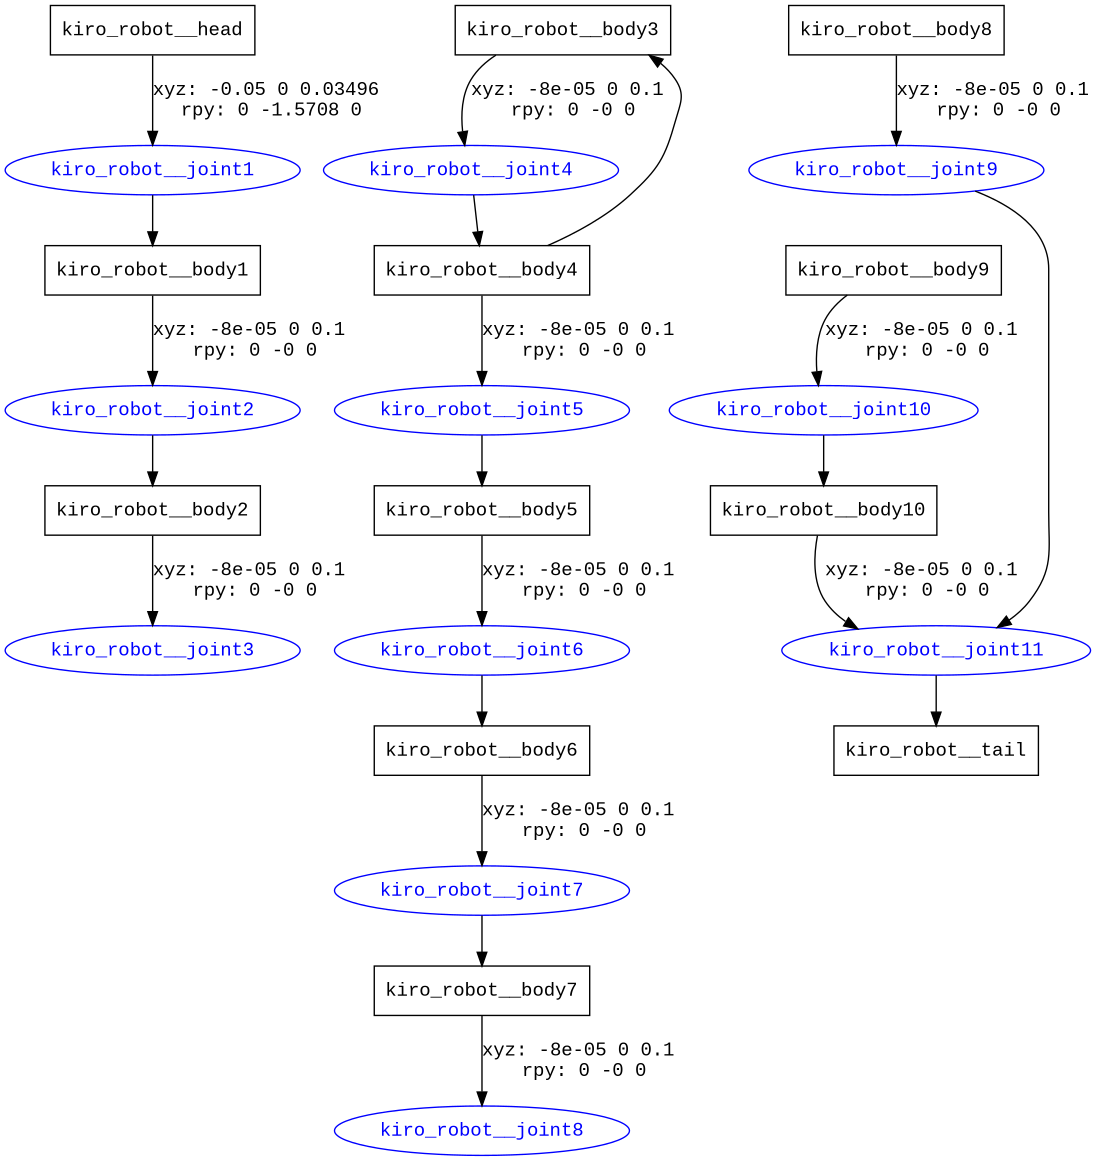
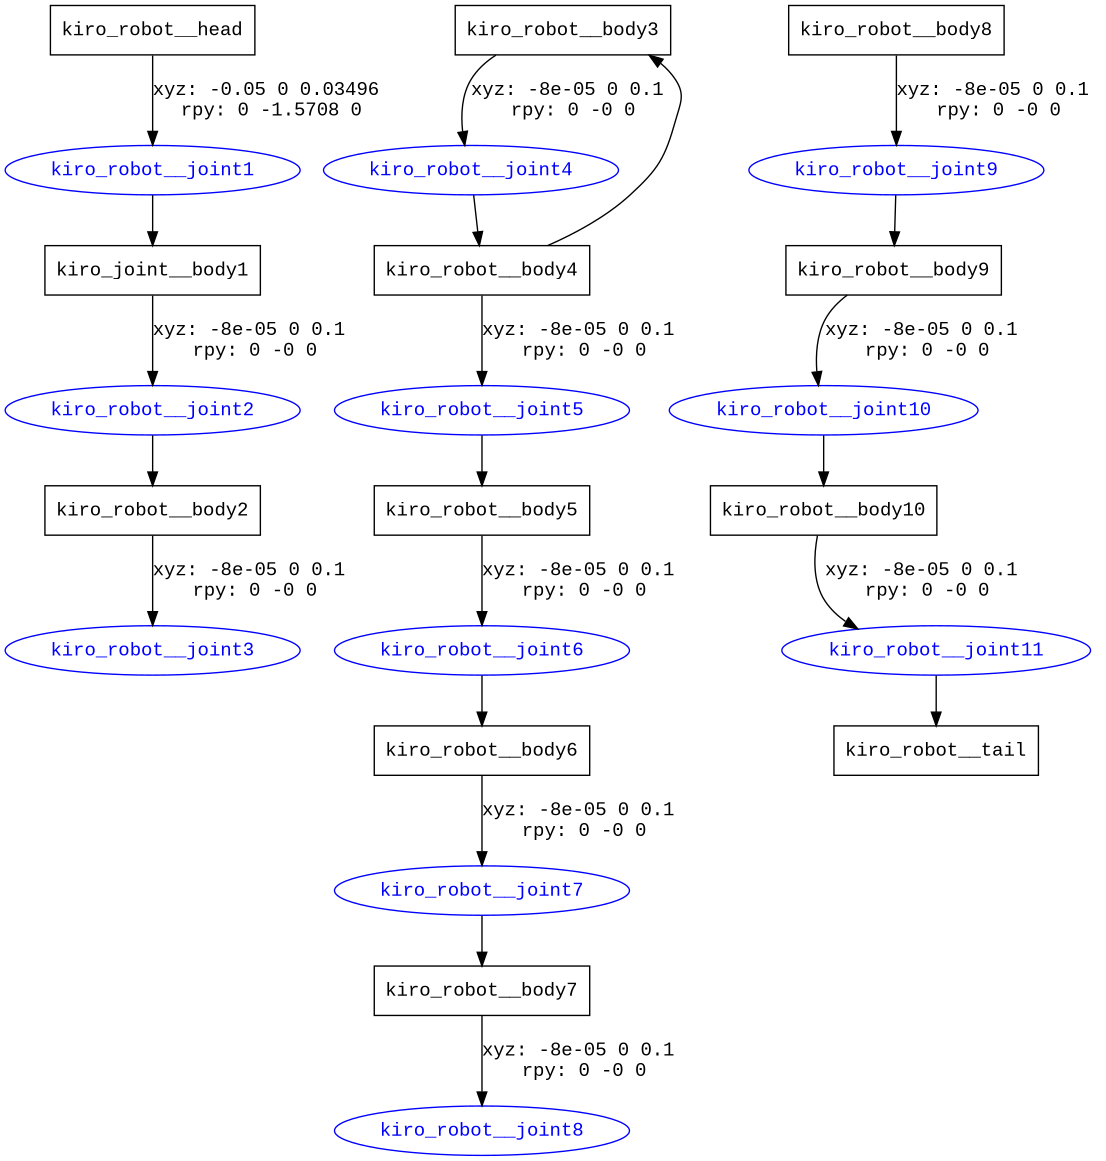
node "kiro_robot__body1": label "kiro_robot__body1" -> "kiro_joint__body1"
edge "kiro_robot__joint9" -> "kiro_robot__joint11": now "kiro_robot__joint9" -> "kiro_robot__body9"
